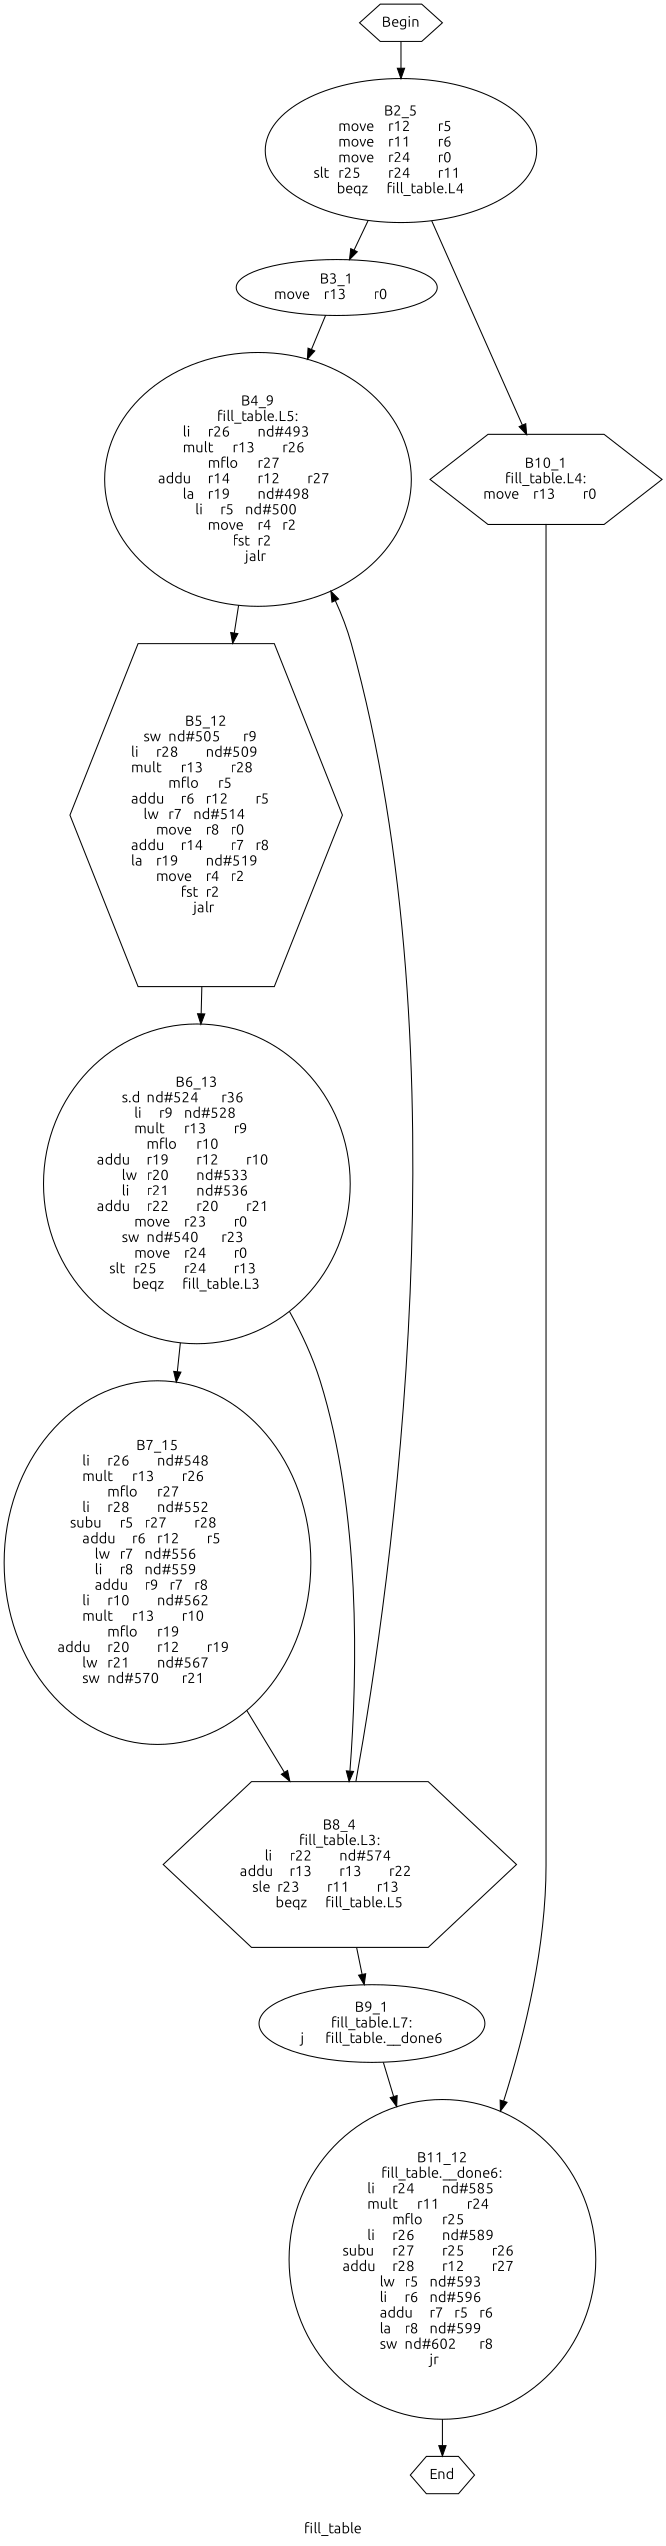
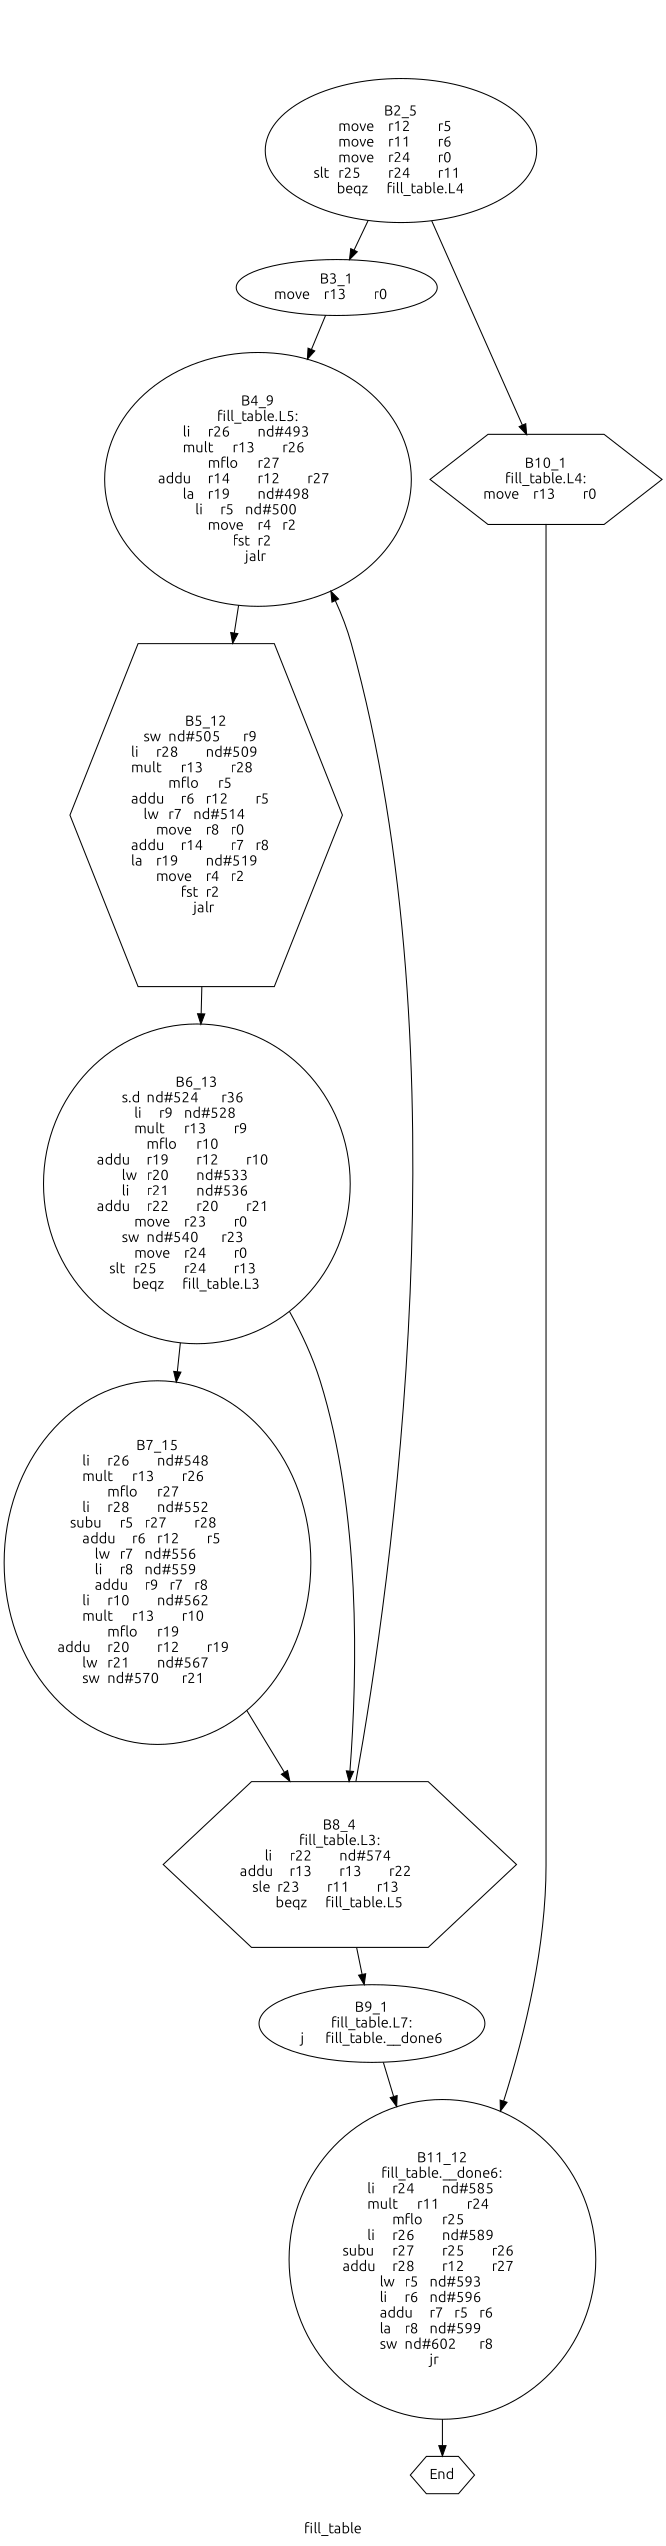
node "Begin": removed
